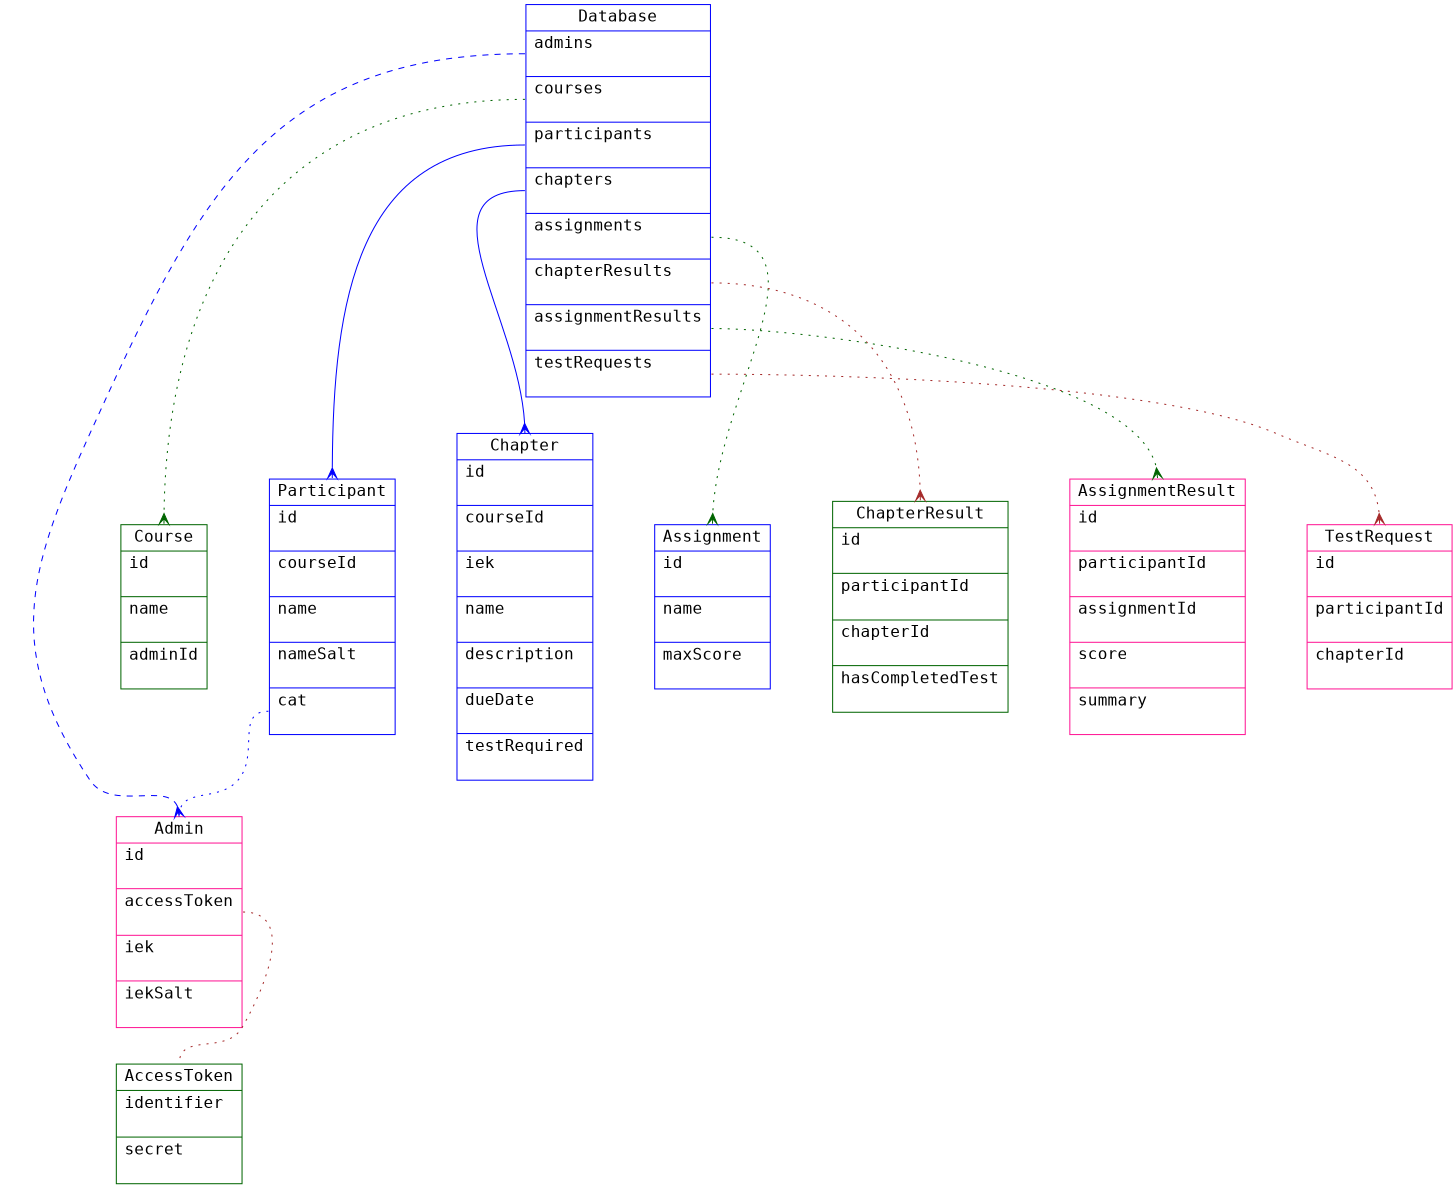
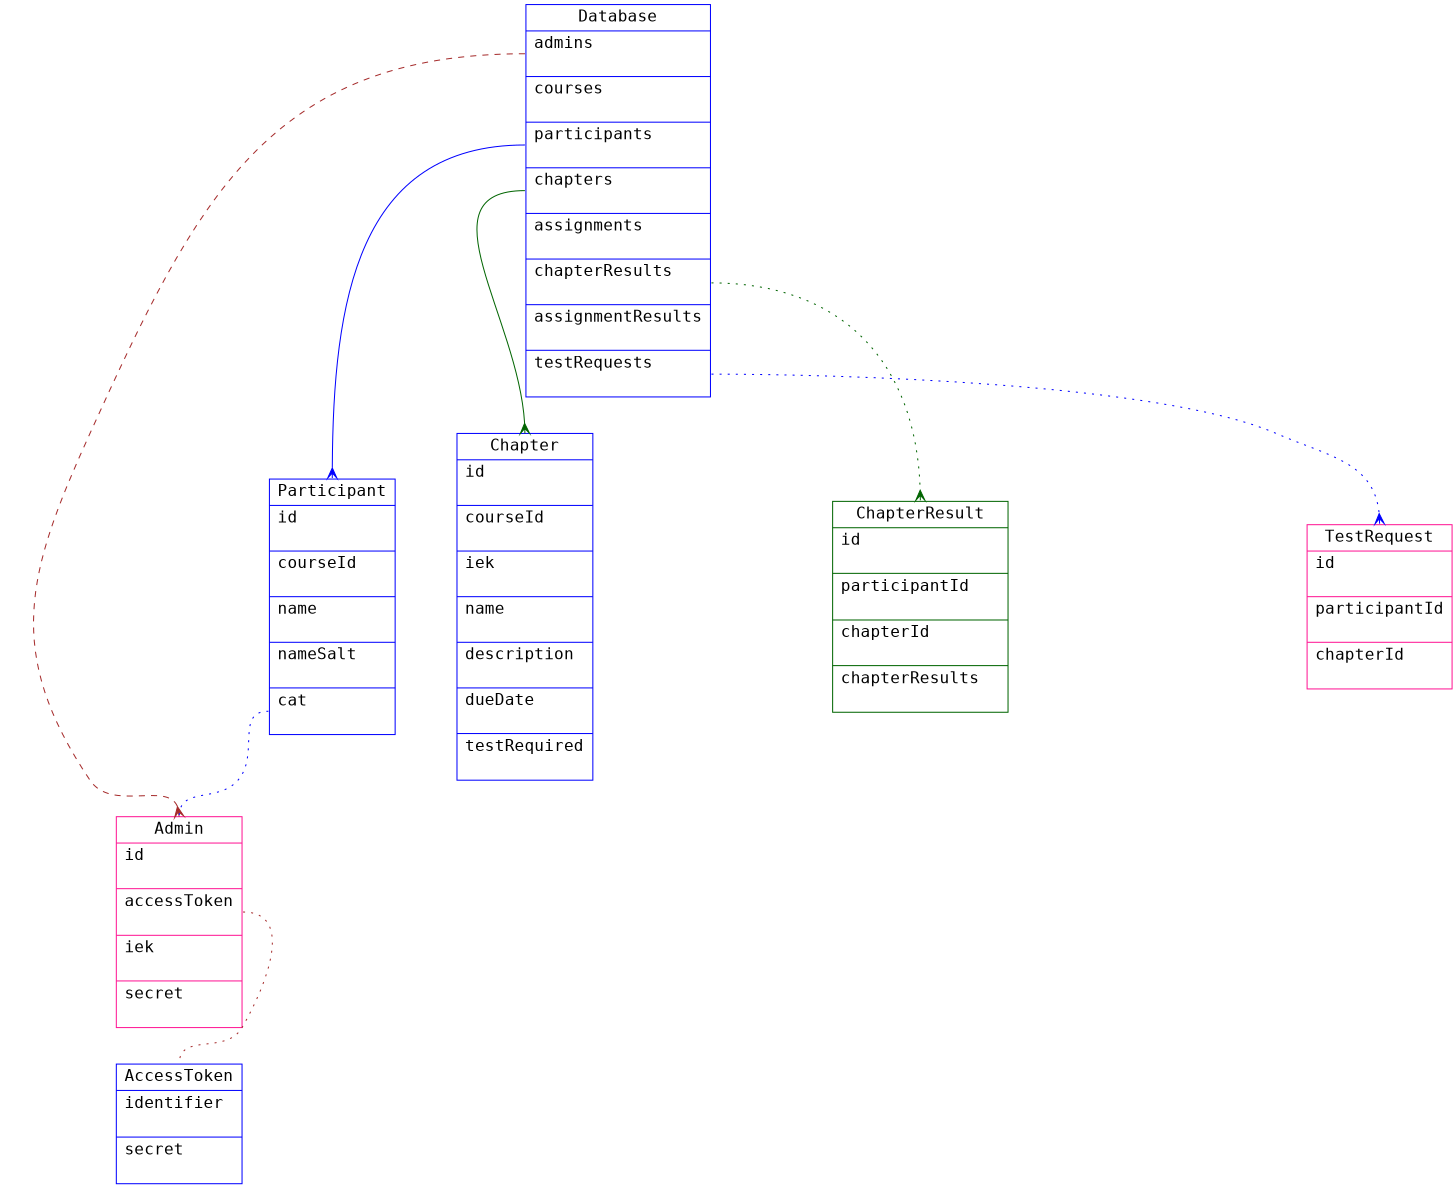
edge "Database" -> "Chapter": color blue -> darkgreen
edge "Database" -> "ChapterResult": color brown -> darkgreen
edge "Database" -> "Admin": color blue -> brown
edge "Database" -> "TestRequest": color brown -> blue
node "Course": removed
node "Assignment": removed
node "AssignmentResult": removed
node "ChapterResult": text "hasCompletedTest" -> "chapterResults"
node "Admin": text "iekSalt" -> "secret"
node "AccessToken": color darkgreen -> blue
